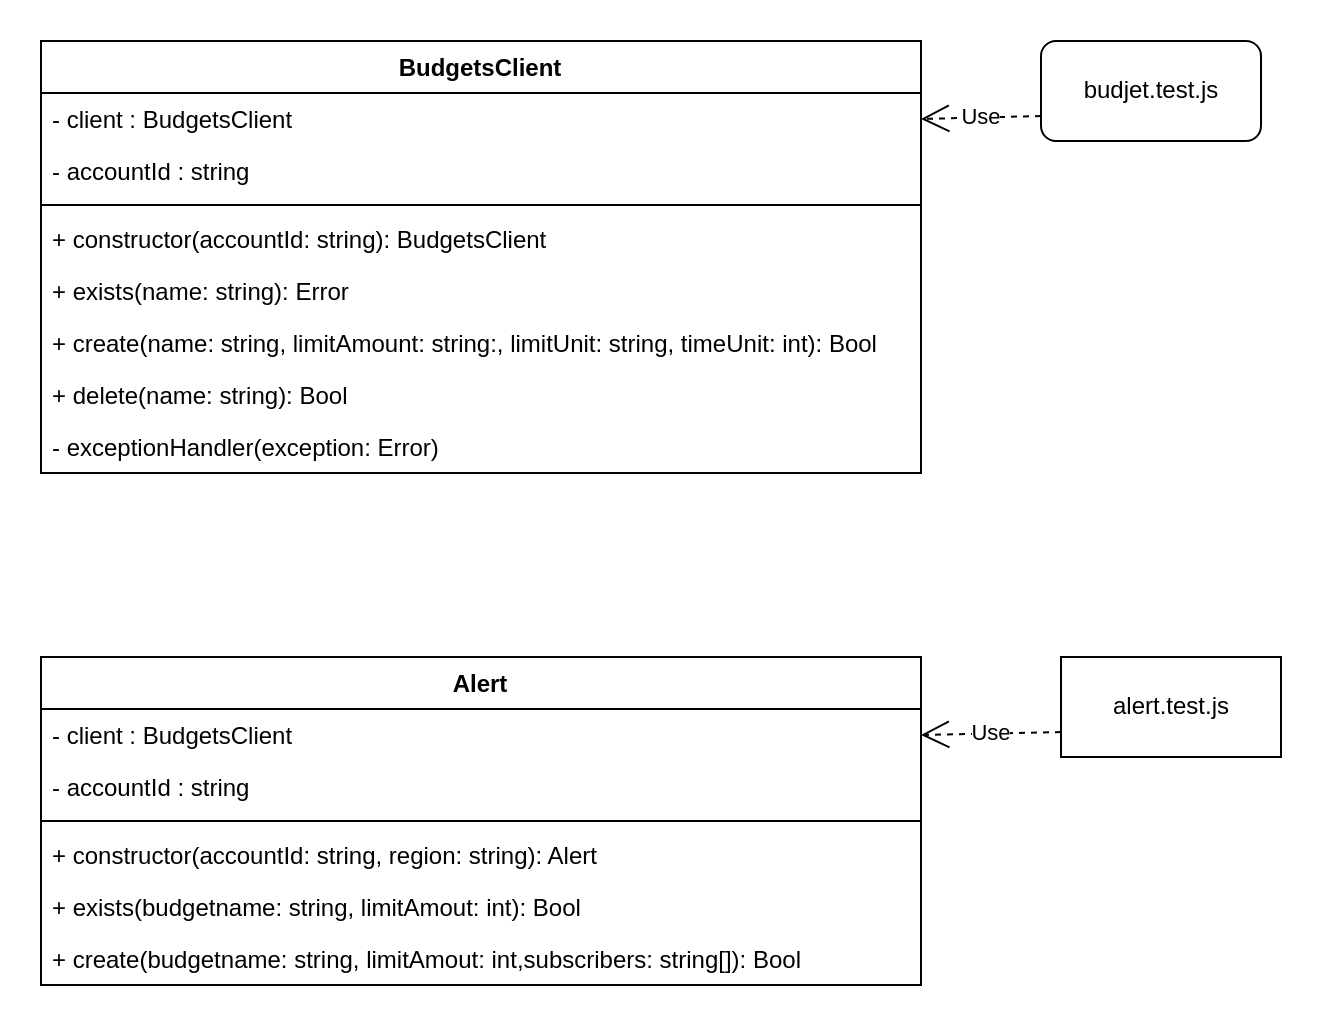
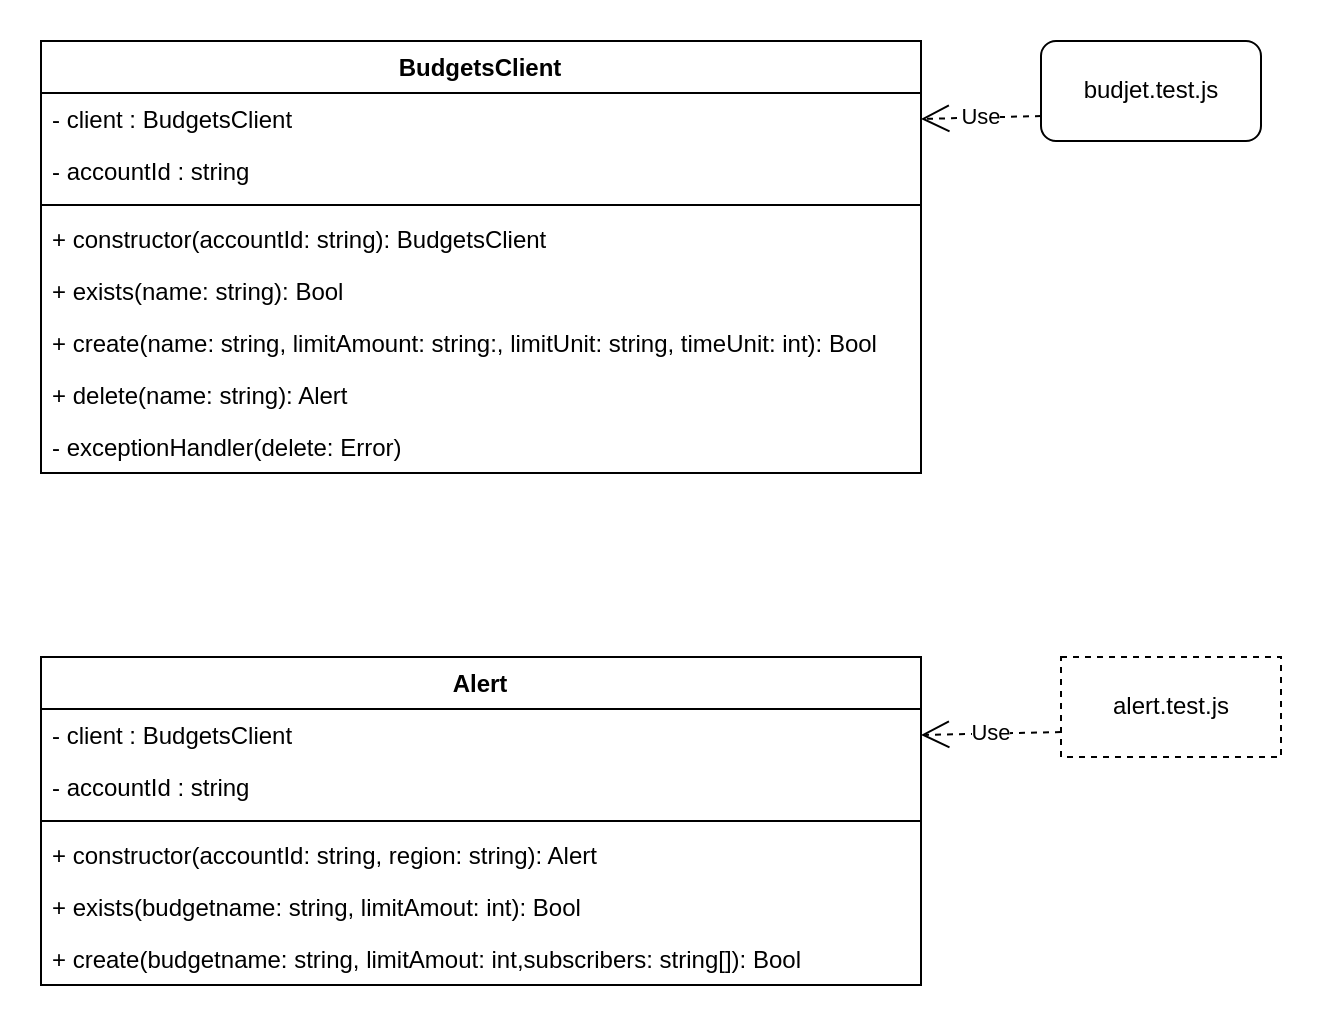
node "+ exists(name: string): Error": label "+ exists(name: string): Error" -> "+ exists(name: string): Bool"
node "+ delete(name: string): Bool": label "+ delete(name: string): Bool" -> "+ delete(name: string): Alert"
node "- exceptionHandler(exception: Error)": label "- exceptionHandler(exception: Error)" -> "- exceptionHandler(delete: Error)"
node "alert.test.js": style solid -> dashed
